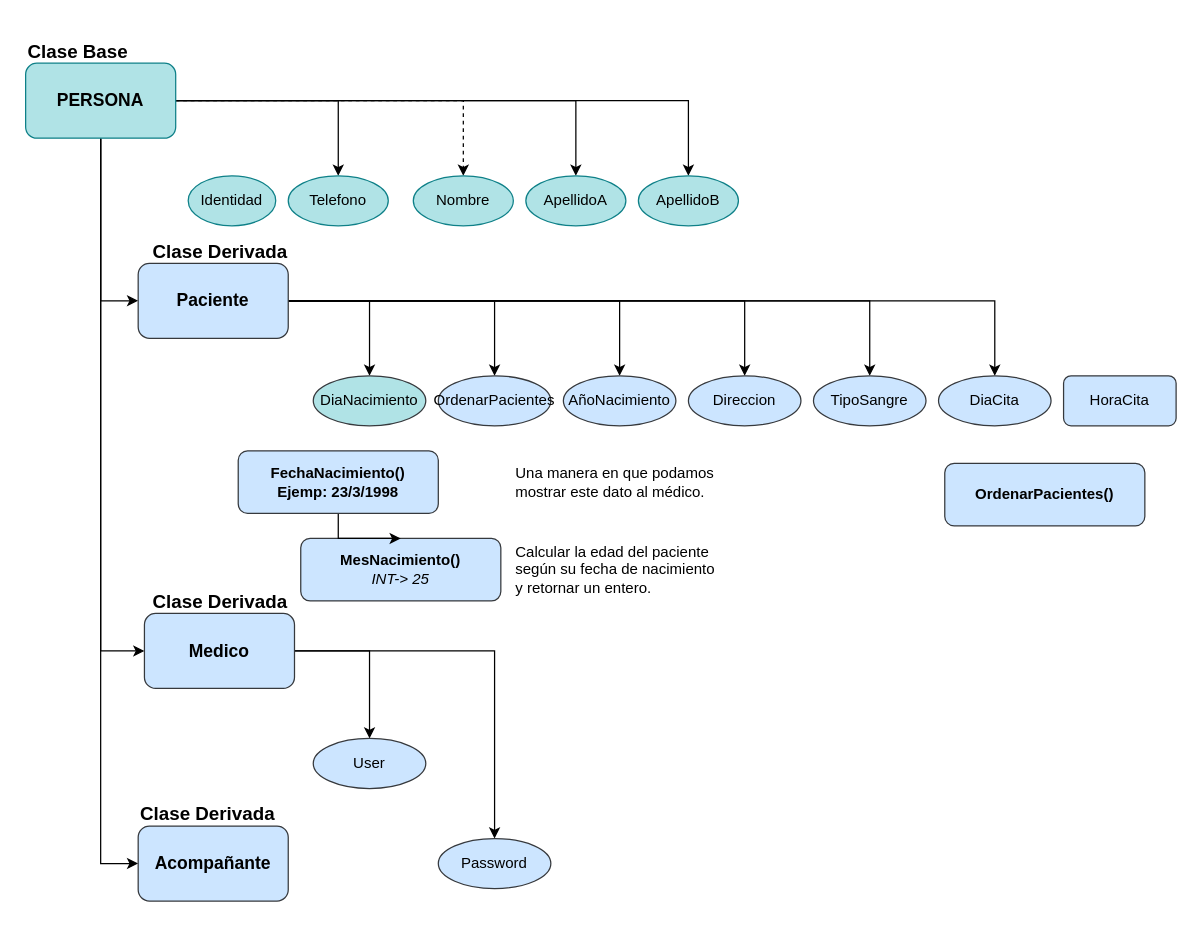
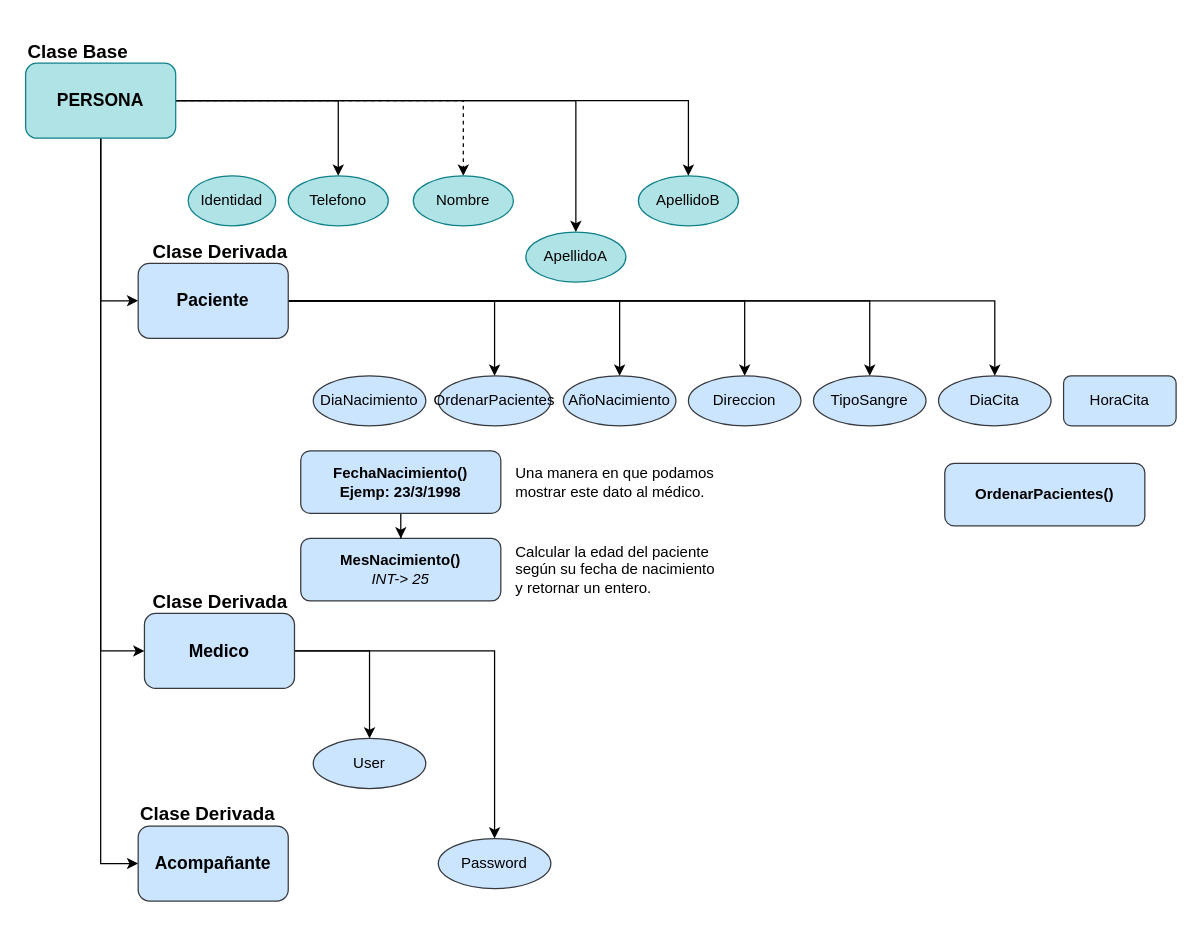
node "ApellidoA": moved (576, 201) -> (576, 257)
edge "Paciente" -> "DiaNacimiento": removed
node "DiaNacimiento": fillcolor #b0e3e6 -> #cce5ff
node "FechaNacimiento() Ejemp: 23/3/1998": moved (338, 482) -> (401, 482)
